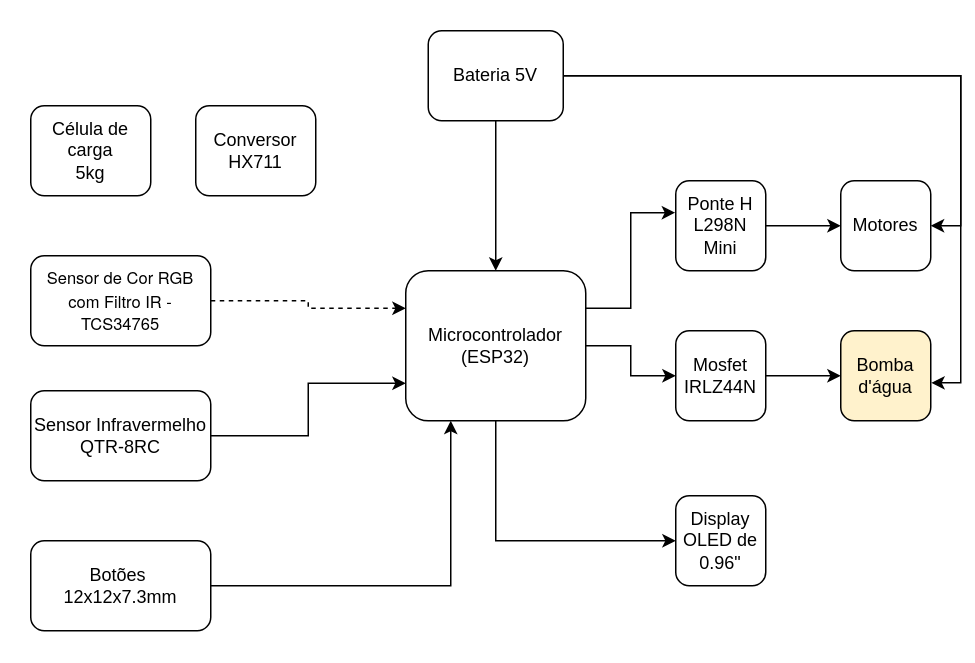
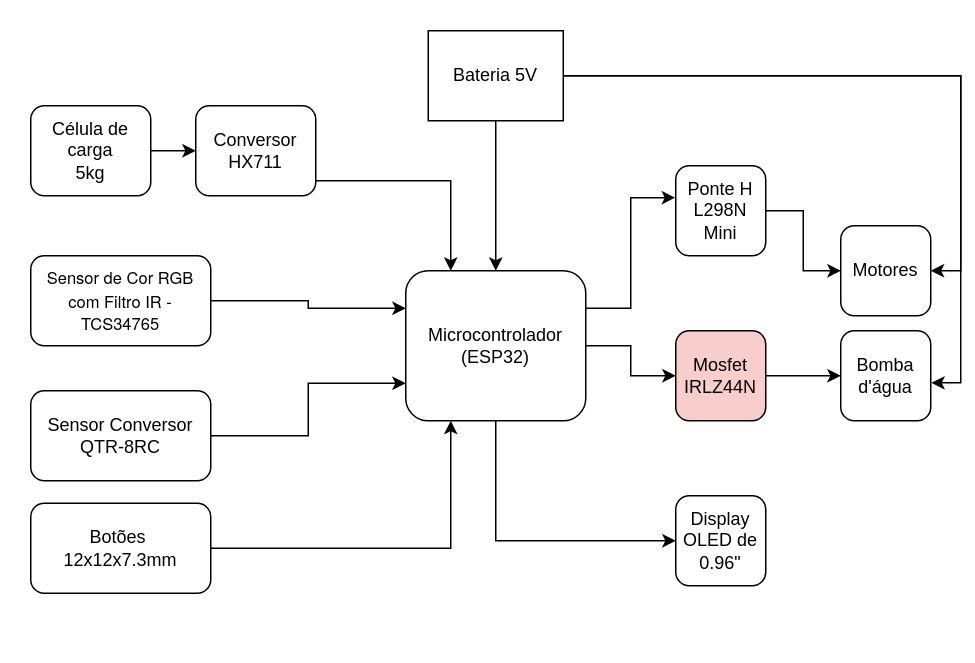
node "Bateria 5V": shape rounded rectangle -> rectangle
edge "Célula de carga 5kg" -> "Conversor HX711": added
edge "Conversor HX711" -> "Microcontrolador (ESP32)": added
node "Ponte H L298N Mini": moved (721, 226) -> (721, 211)
node "Motores": moved (886, 226) -> (886, 271)
edge "Sensor de Cor RGB com Filtro IR - TCS34765" -> "Microcontrolador (ESP32)": style dashed -> solid
node "Mosfet IRLZ44N": fillcolor #ffffff -> #f8cecc
node "Bomba d'água": fillcolor #fff2cc -> #ffffff
node "Sensor Infravermelho QTR-8RC": label "Sensor Infravermelho QTR-8RC" -> "Sensor Conversor QTR-8RC"
node "Botões 12x12x7.3mm": moved (121, 586) -> (121, 548)
